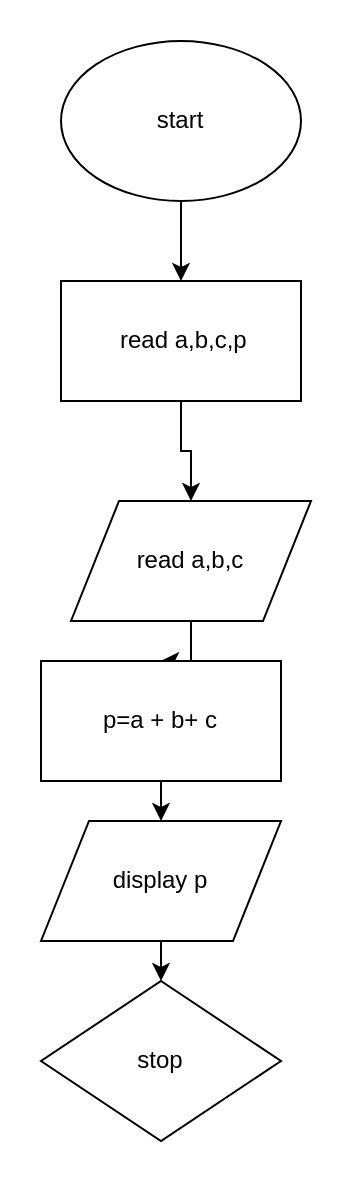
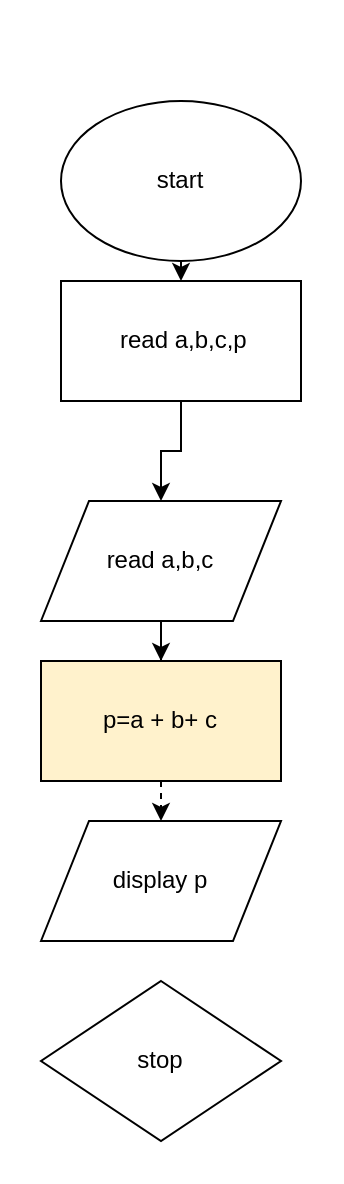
node "start": moved (181, 121) -> (181, 181)
node "read a,b,c": moved (191, 561) -> (161, 561)
node "p=a + b+ c": fillcolor #ffffff -> #fff2cc
edge "p=a + b+ c" -> "display p": style solid -> dashed
edge "display p" -> "stop": removed
